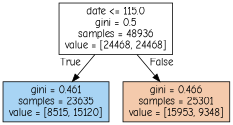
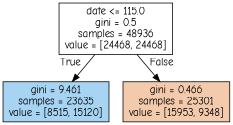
node "gini = 0.461 samples = 23635 value = [8515, 15120]": label "gini = 0.461 samples = 23635 value = [8515, 15120]" -> "gini = 9.461 samples = 23635 value = [8515, 15120]"
